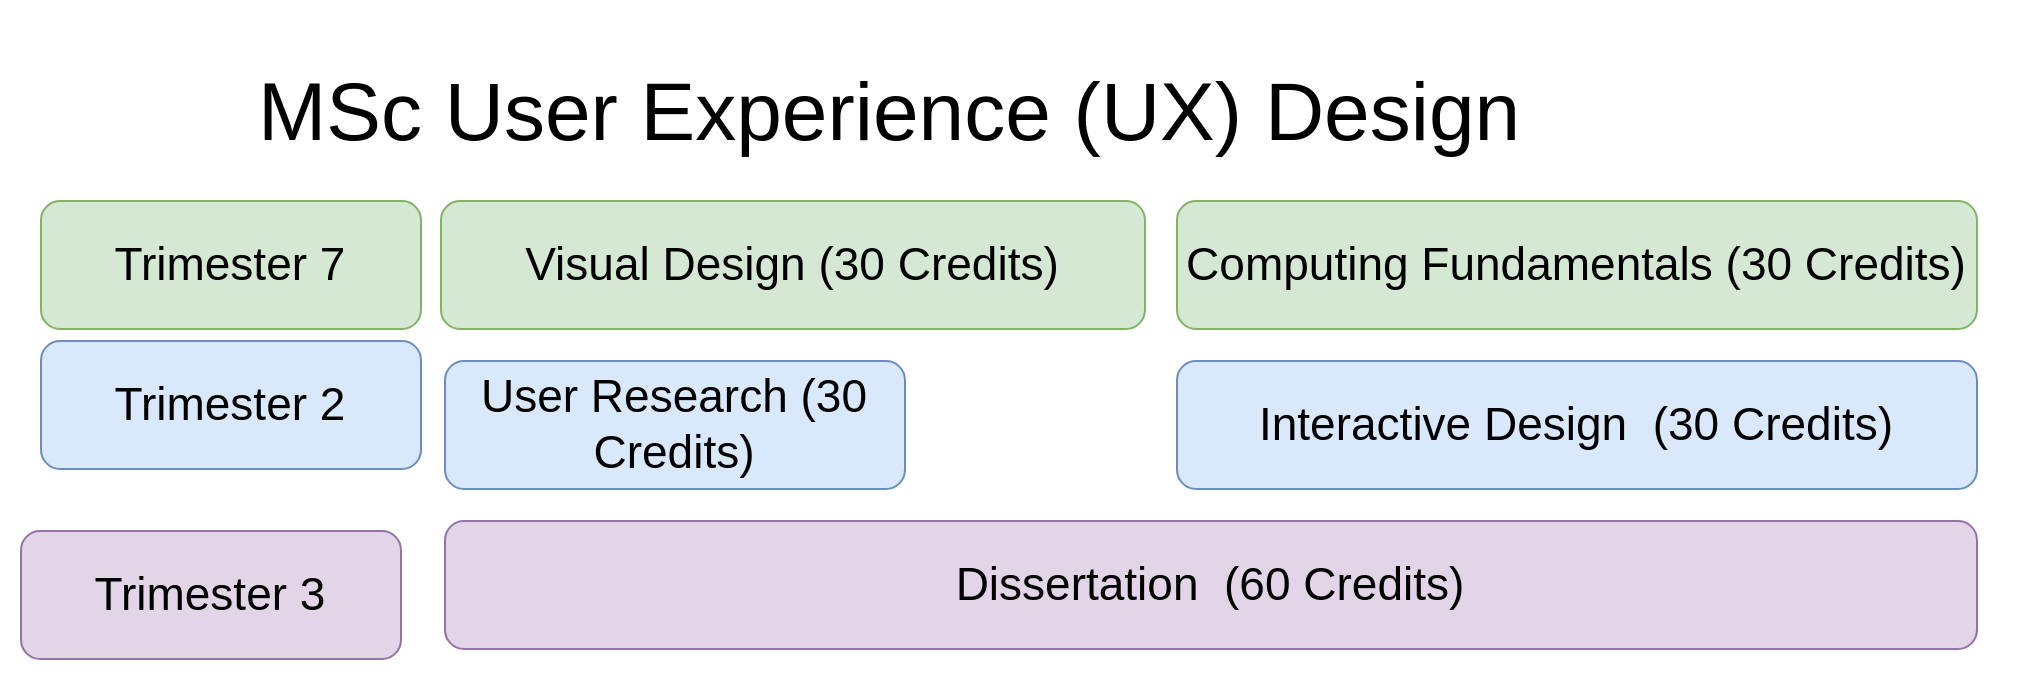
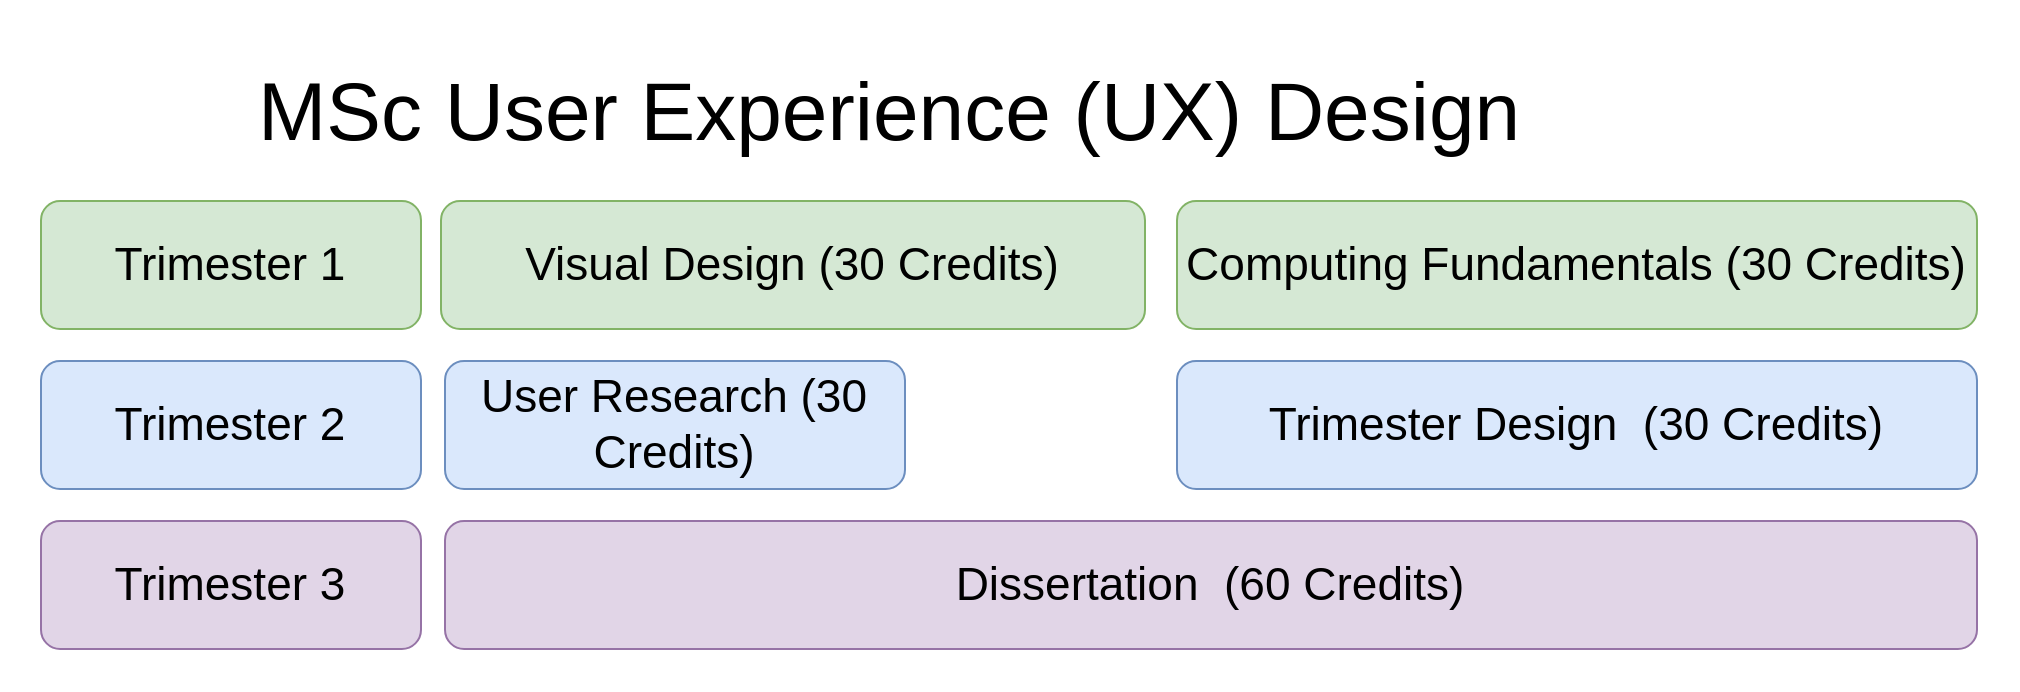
node "Trimester 7": label "Trimester 7" -> "Trimester 1"
node "Trimester 2": moved (231, 405) -> (231, 425)
node "Interactive Design (30 Credits)": label "Interactive Design (30 Credits)" -> "Trimester Design (30 Credits)"
node "Trimester 3": moved (211, 595) -> (231, 585)
